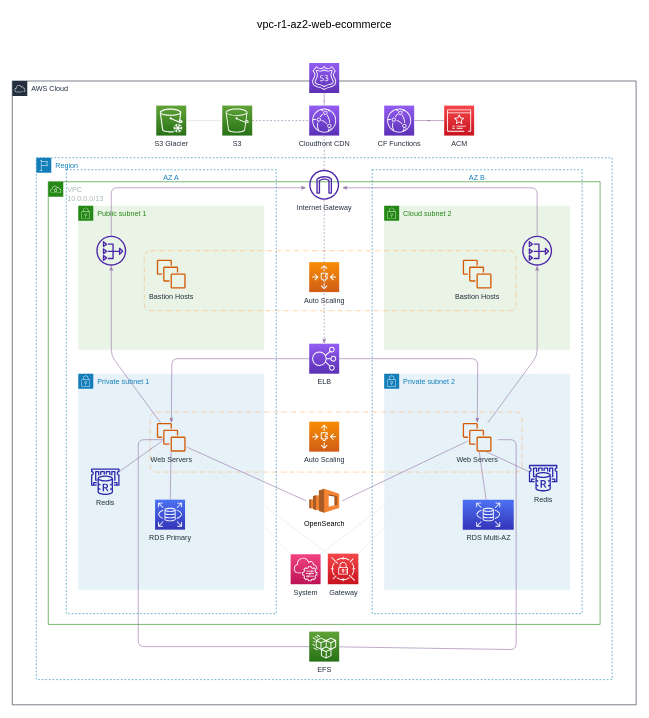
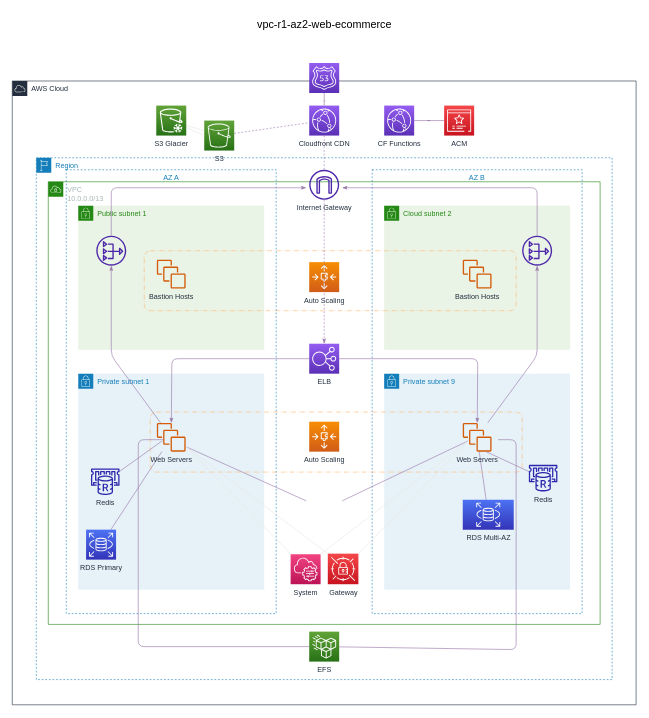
node "S3": moved (237, 120) -> (219, 135)
node "Private subnet 2": label "Private subnet 2" -> "Private subnet 9"
node "OpenSearch": removed
node "RDS Primary": moved (170, 515) -> (101, 545)
